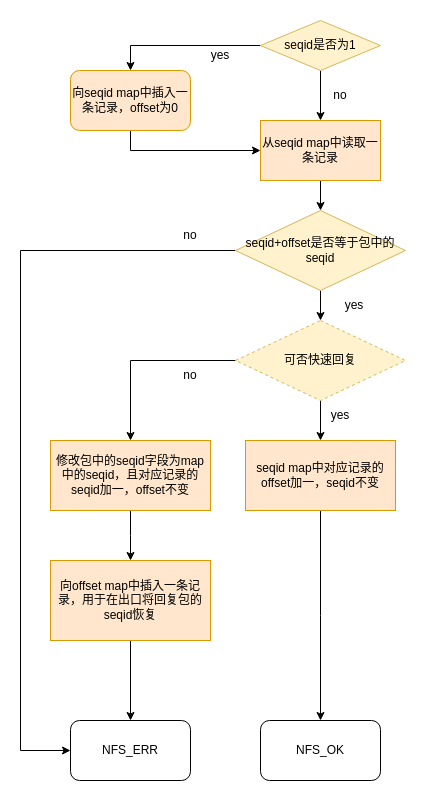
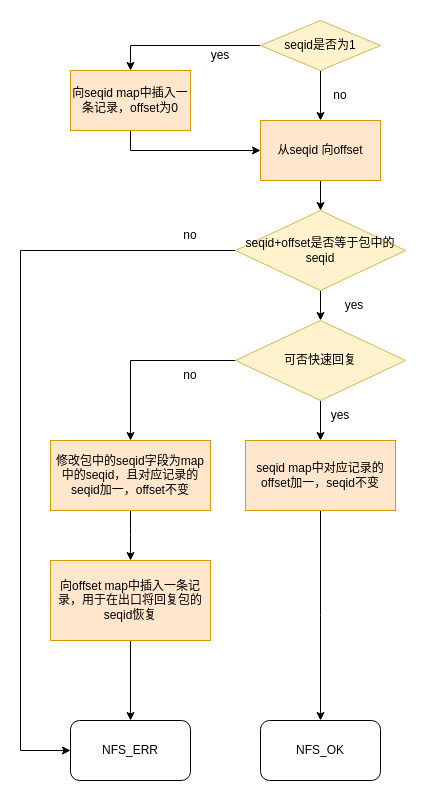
node "向seqid map中插入一条记录，offset为0": shape rounded rectangle -> rectangle
node "从seqid map中读取一条记录": label "从seqid map中读取一条记录" -> "从seqid 向offset"
node "可否快速回复": style dashed -> solid
